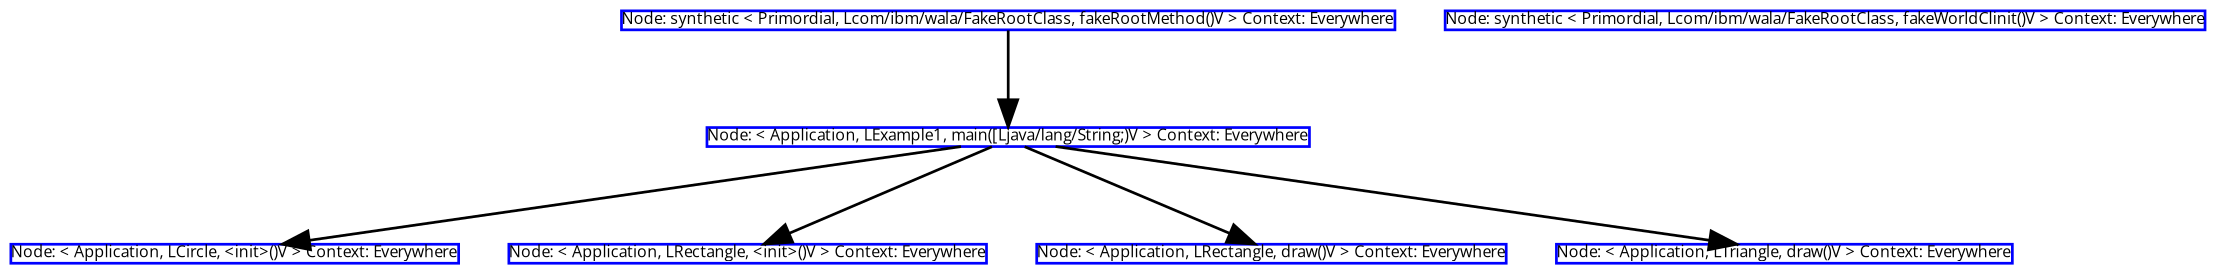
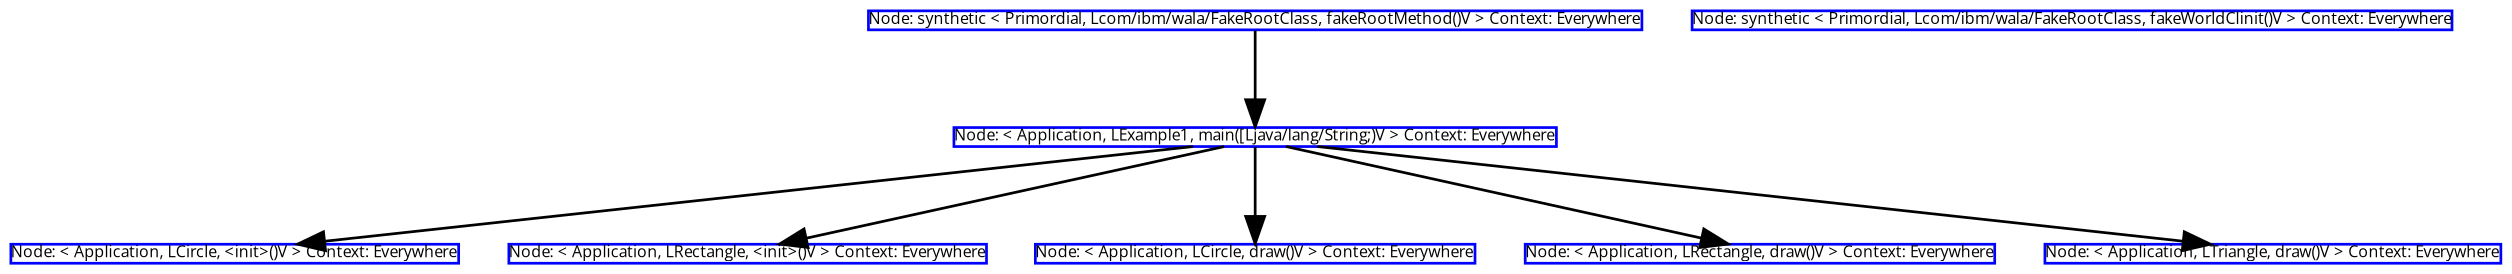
node "Node: < Application, LCircle, draw()V > Context: Everywhere": added
